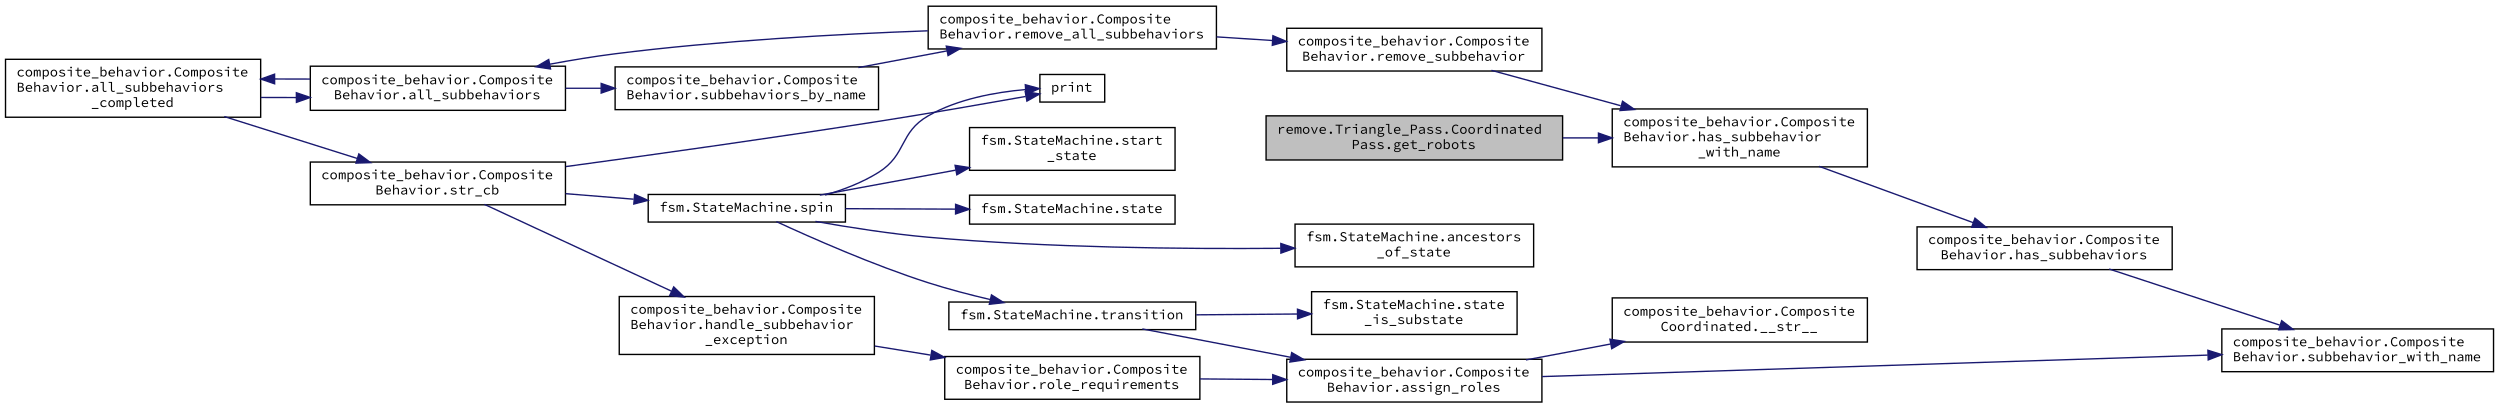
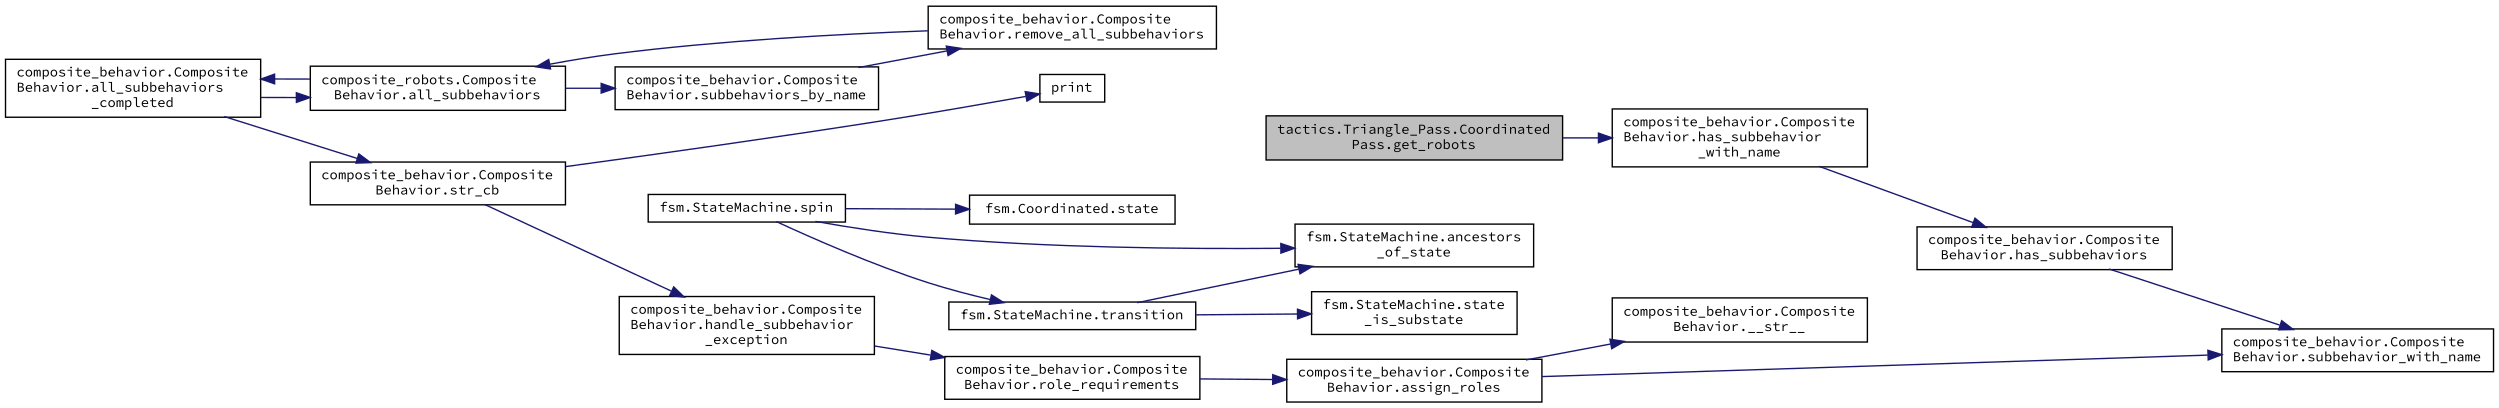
node "composite_behavior.Composite Behavior.remove_subbehavior": removed
node "composite_behavior.Composite Behavior.all_subbehaviors": label "composite_behavior.Composite Behavior.all_subbehaviors" -> "composite_robots.Composite Behavior.all_subbehaviors"
edge "fsm.StateMachine.spin" -> "print": removed
node "remove.Triangle_Pass.Coordinated Pass.get_robots": label "remove.Triangle_Pass.Coordinated Pass.get_robots" -> "tactics.Triangle_Pass.Coordinated Pass.get_robots"
node "fsm.StateMachine.start _state": removed
edge "composite_behavior.Composite Behavior.str_cb" -> "fsm.StateMachine.spin": removed
node "fsm.StateMachine.state": label "fsm.StateMachine.state" -> "fsm.Coordinated.state"
node "composite_behavior.Composite Coordinated.__str__": label "composite_behavior.Composite Coordinated.__str__" -> "composite_behavior.Composite Behavior.__str__"
edge "fsm.StateMachine.transition" -> "composite_behavior.Composite Behavior.assign_roles": now "fsm.StateMachine.transition" -> "fsm.StateMachine.ancestors _of_state"
